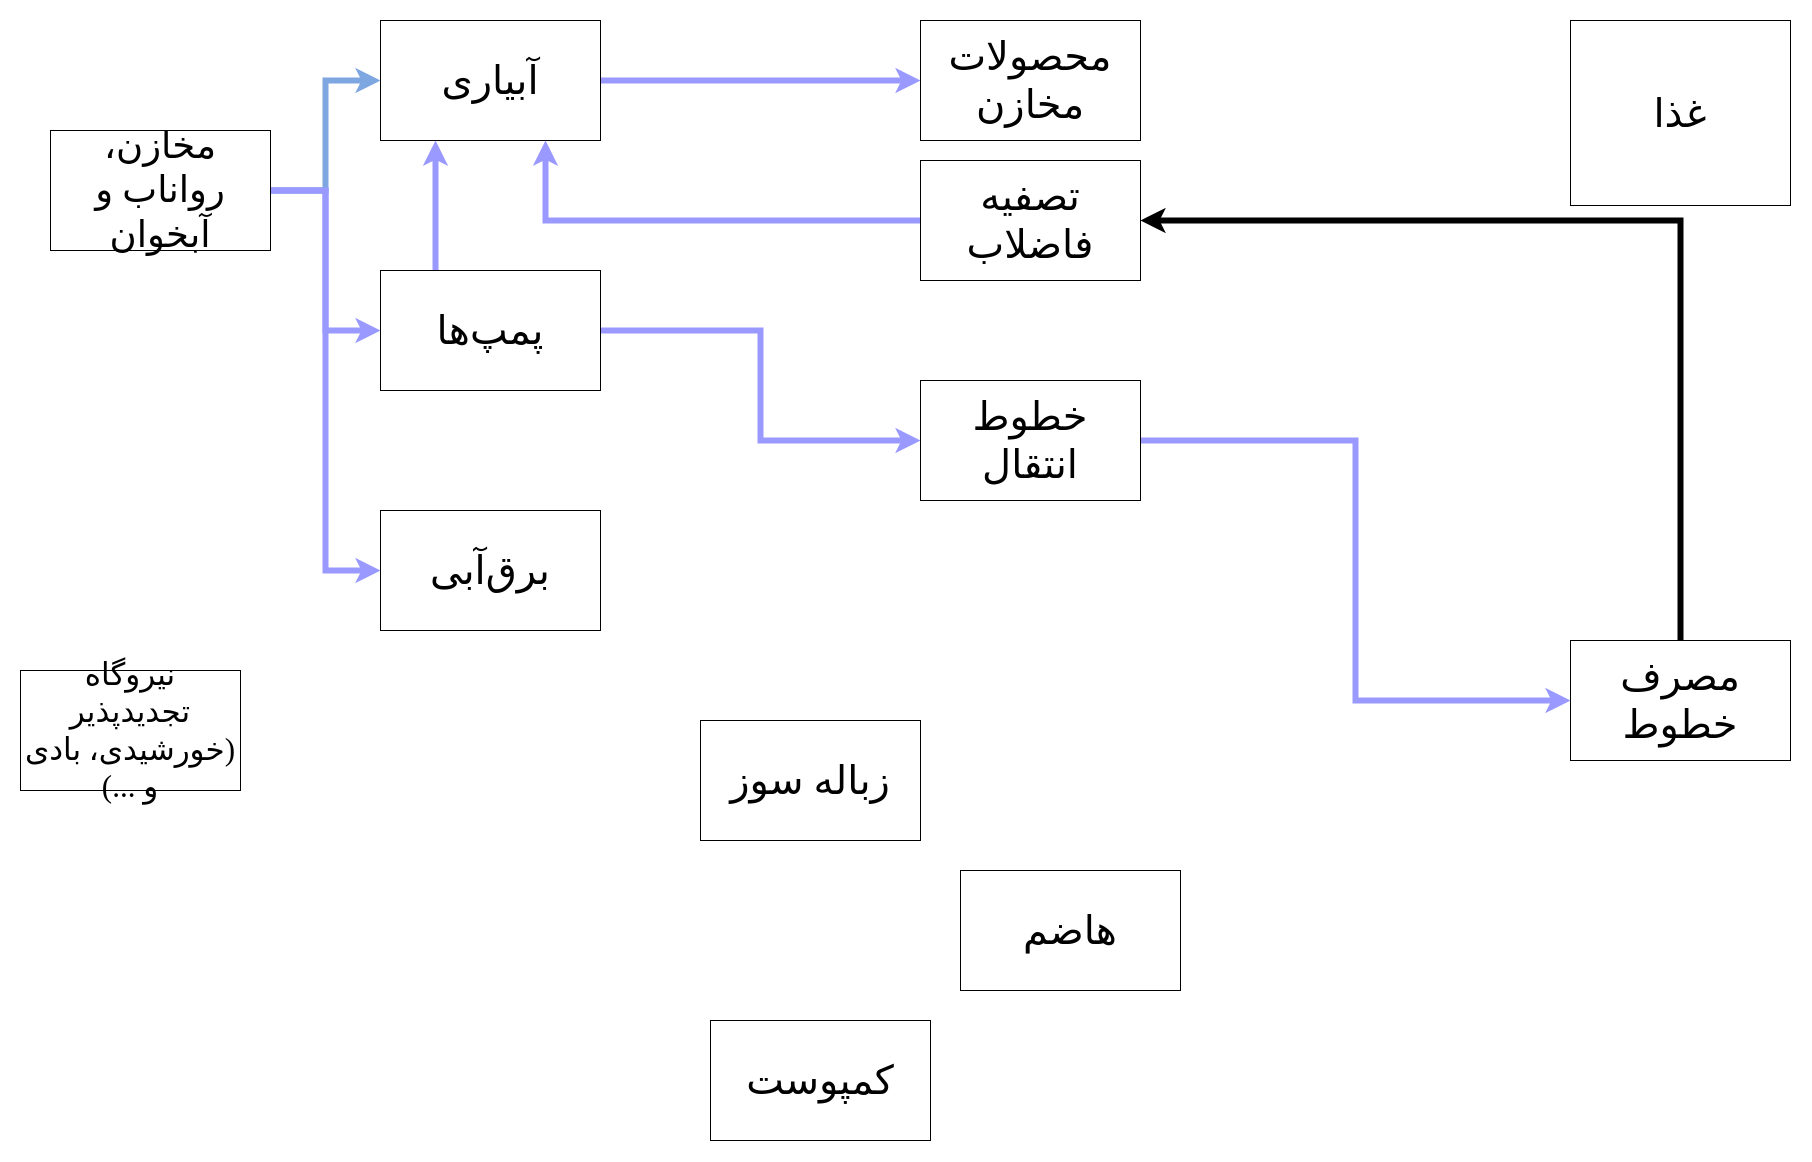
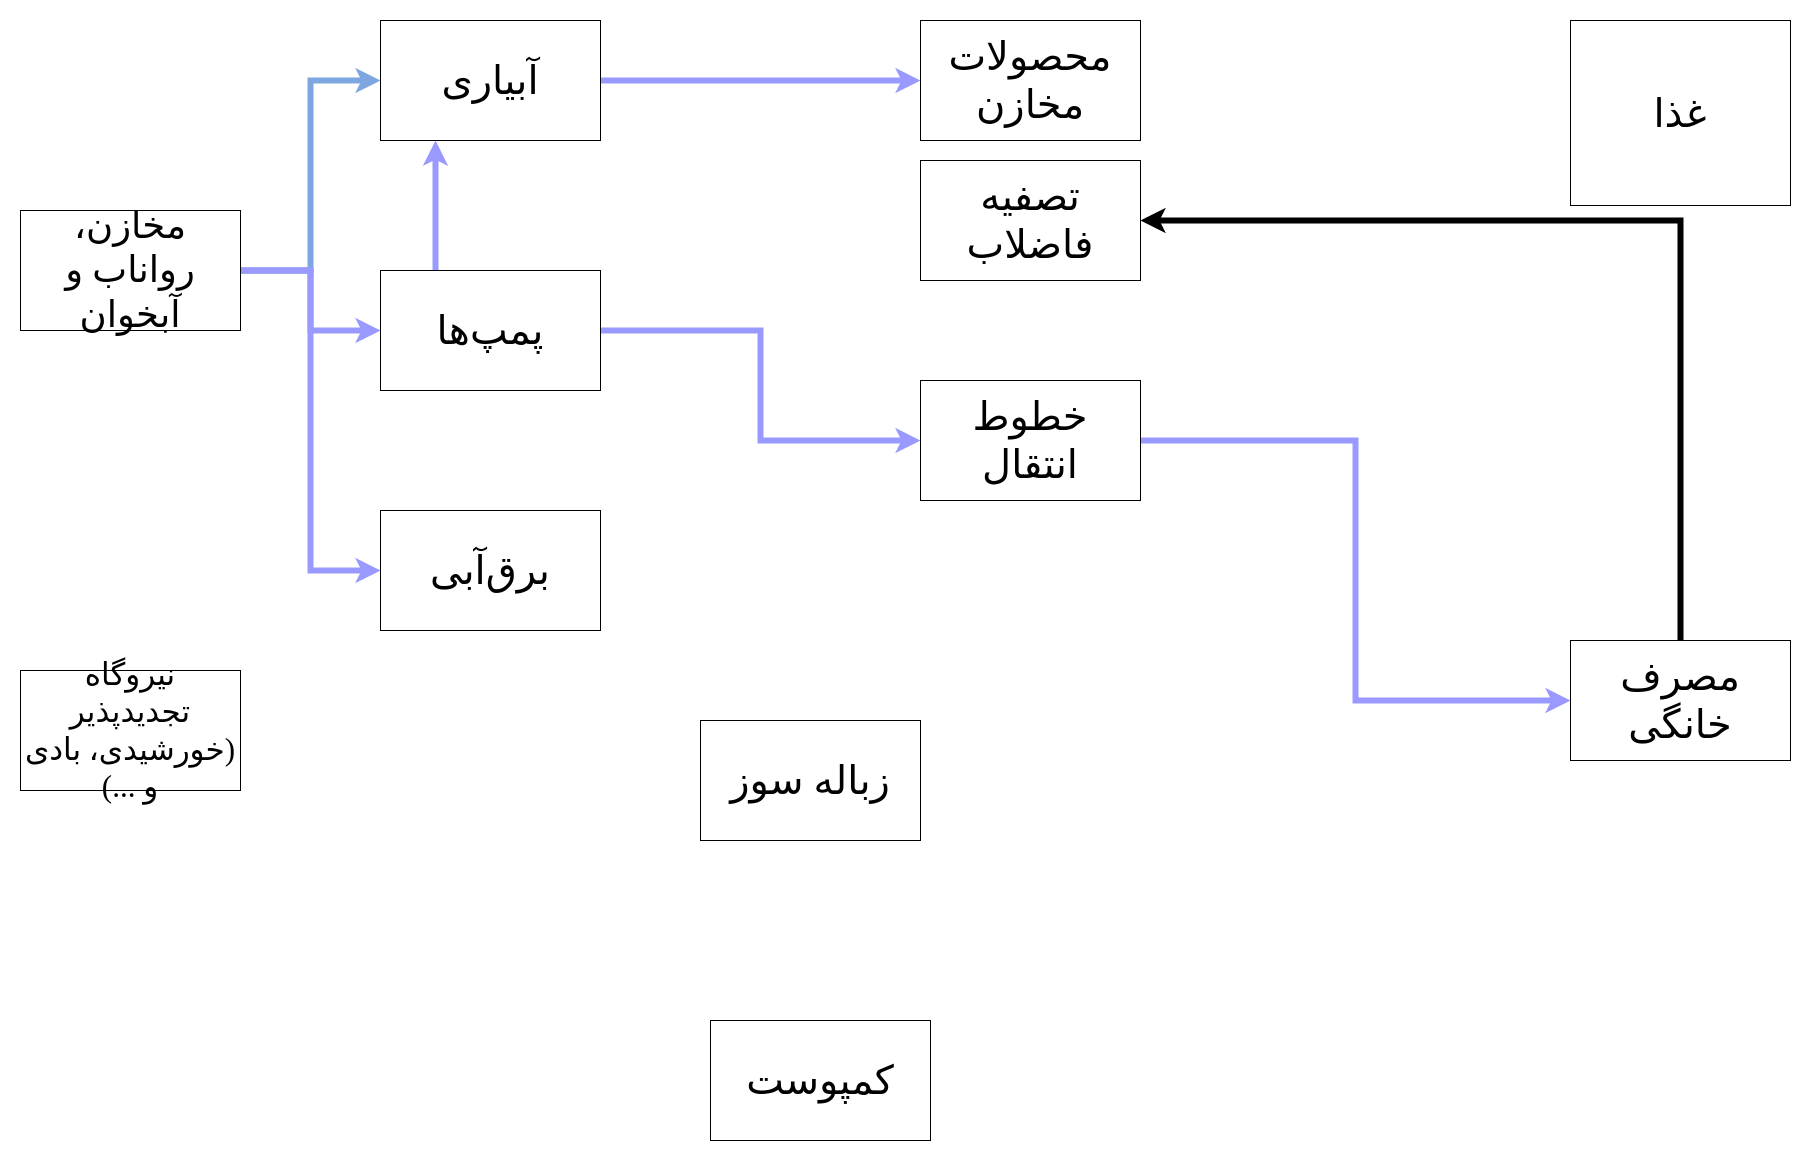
node "مخازن، رواناب و آبخوان": moved (161, 191) -> (131, 271)
edge "تصفیه فاضلاب" -> "آبیاری": removed
node "مصرف خطوط": label "مصرف خطوط" -> "مصرف خانگی"
node "هاضم": removed
